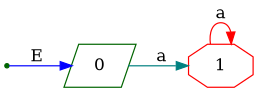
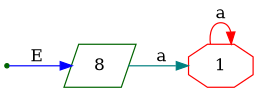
node "0": label "0" -> "8"
